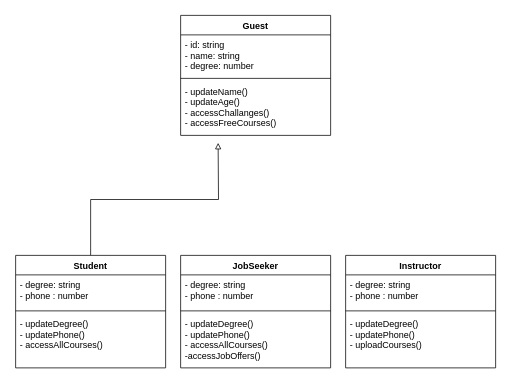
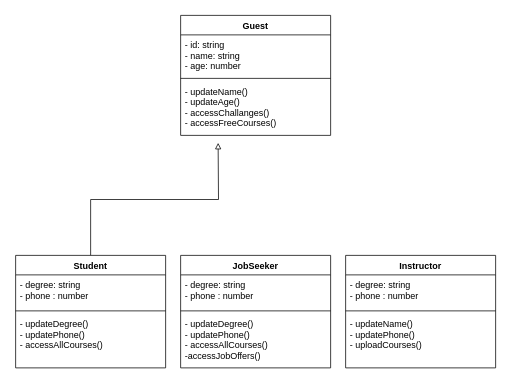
node "- id: string - name: string - degree: number": label "- id: string - name: string - degree: number" -> "- id: string - name: string - age: number"
node "- updateDegree() - updatePhone() - uploadCourses()": label "- updateDegree() - updatePhone() - uploadCourses()" -> "- updateName() - updatePhone() - uploadCourses()"
